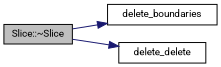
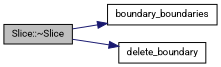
node "delete_boundaries": label "delete_boundaries" -> "boundary_boundaries"
node "delete_delete": label "delete_delete" -> "delete_boundary"
